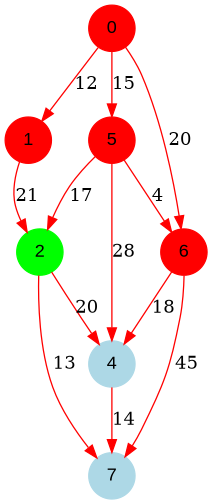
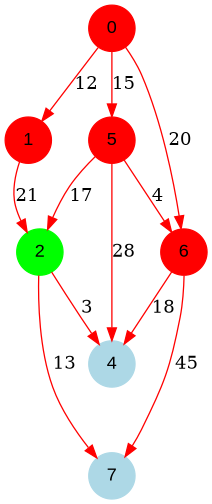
edge "2" -> "4": label "20" -> "3"
edge "4" -> "7": removed, label "14"
